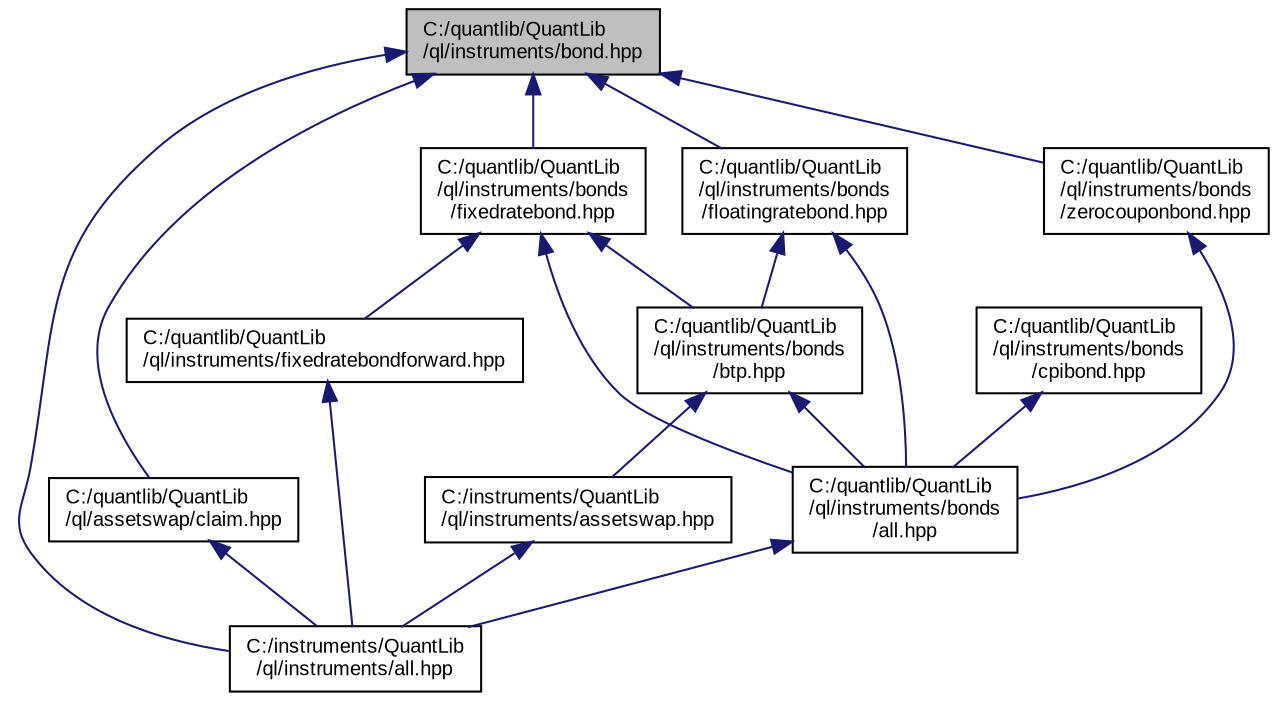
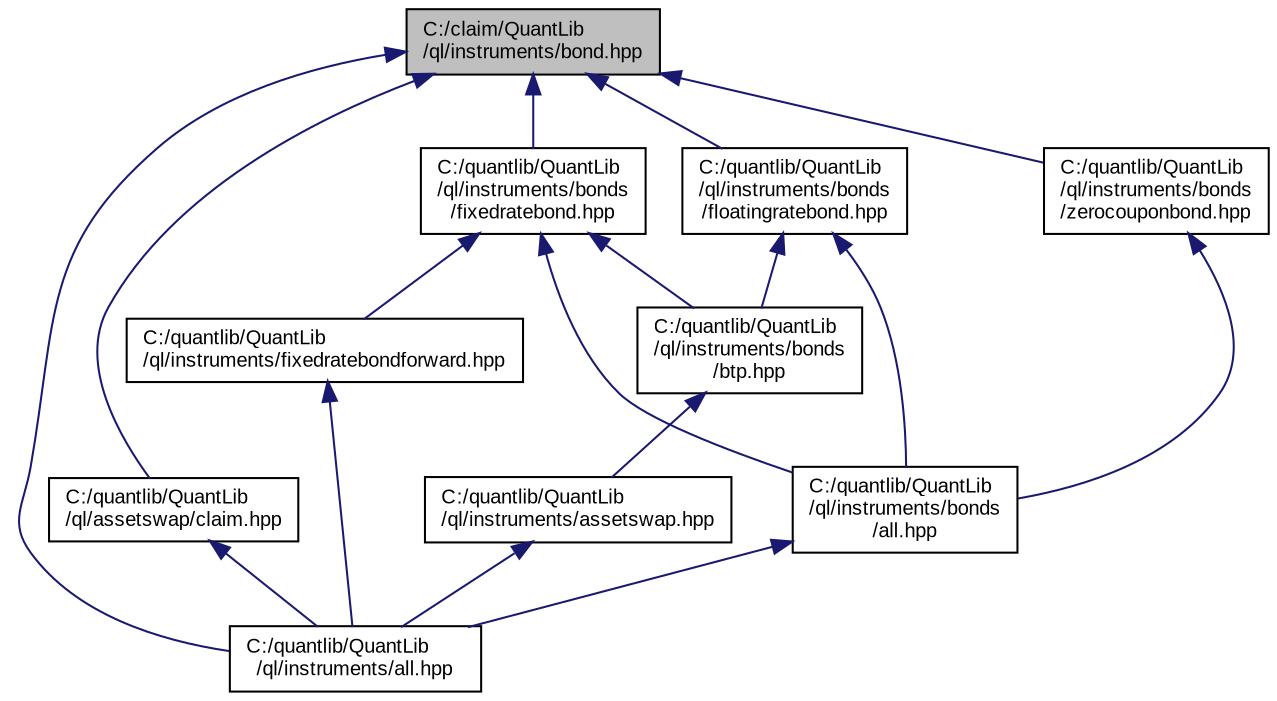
node "C:/quantlib/QuantLib /ql/instruments/bond.hpp": label "C:/quantlib/QuantLib /ql/instruments/bond.hpp" -> "C:/claim/QuantLib /ql/instruments/bond.hpp"
node "C:/quantlib/QuantLib /ql/instruments/bonds /cpibond.hpp": removed
edge "C:/quantlib/QuantLib /ql/instruments/bonds /all.hpp" -> "C:/quantlib/QuantLib /ql/instruments/bonds /btp.hpp": removed
node "C:/instruments/QuantLib /ql/instruments/assetswap.hpp": label "C:/instruments/QuantLib /ql/instruments/assetswap.hpp" -> "C:/quantlib/QuantLib /ql/instruments/assetswap.hpp"
node "C:/instruments/QuantLib /ql/instruments/all.hpp": label "C:/instruments/QuantLib /ql/instruments/all.hpp" -> "C:/quantlib/QuantLib /ql/instruments/all.hpp"
